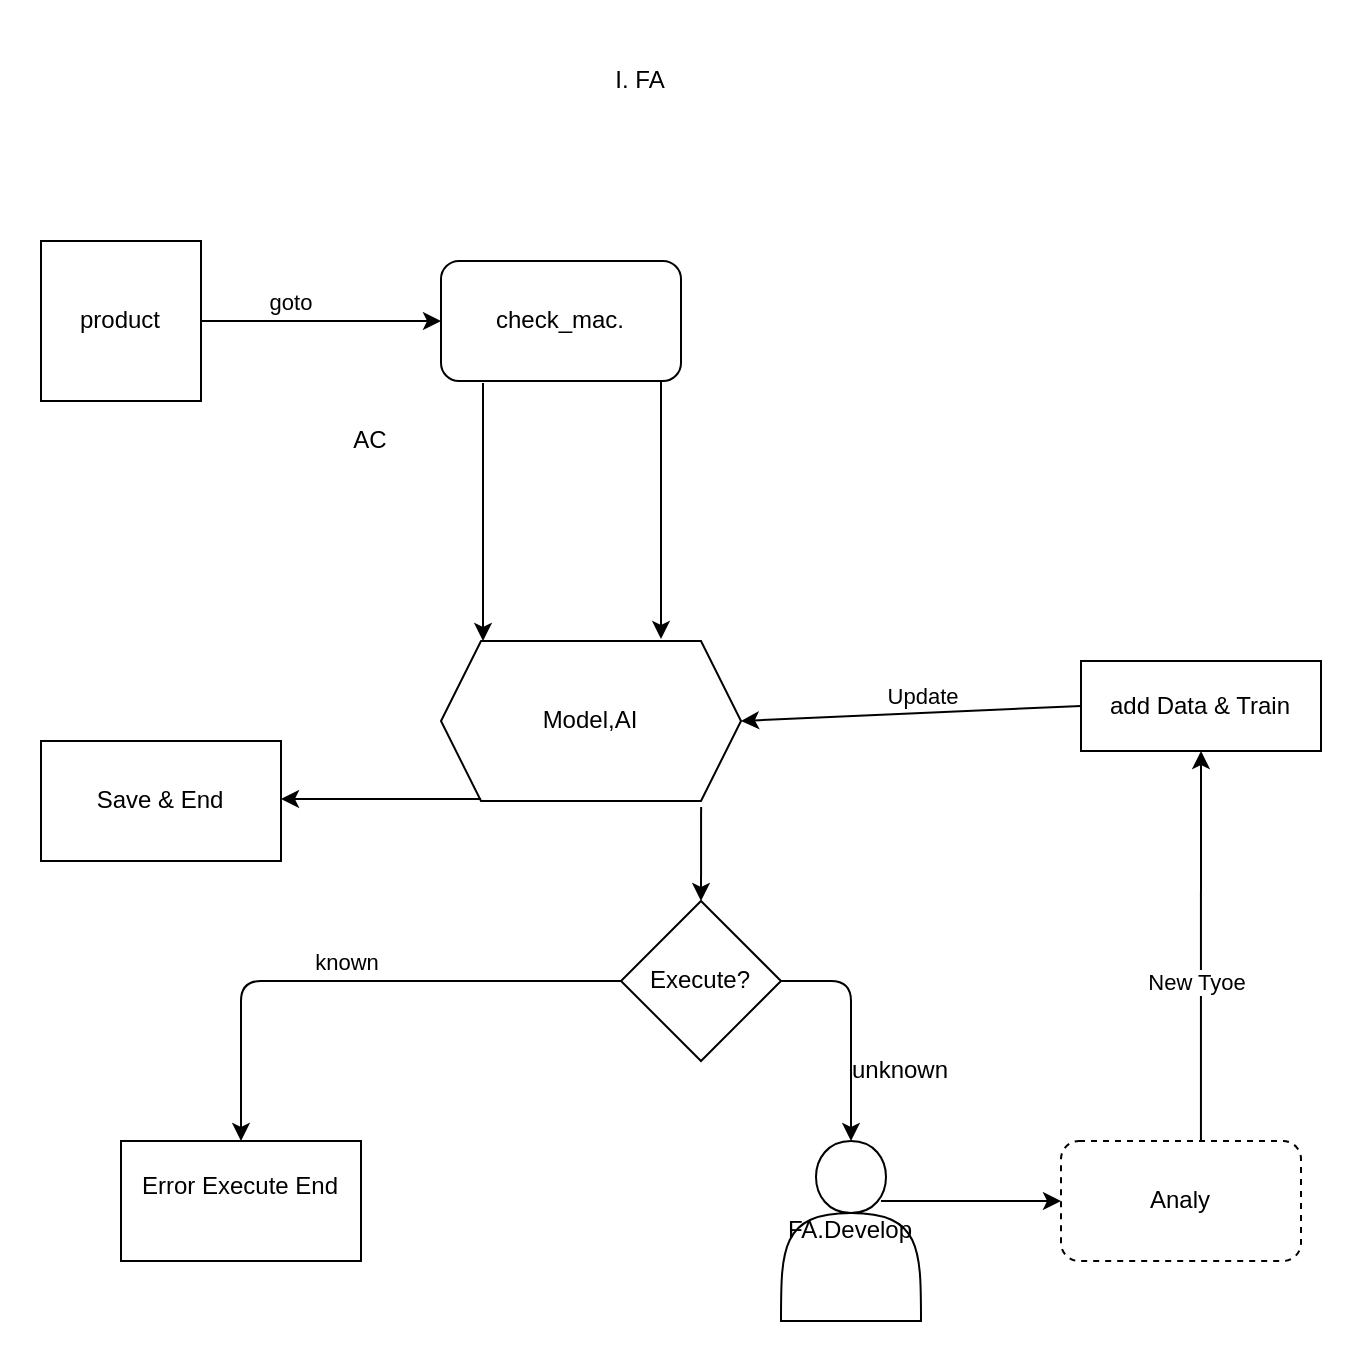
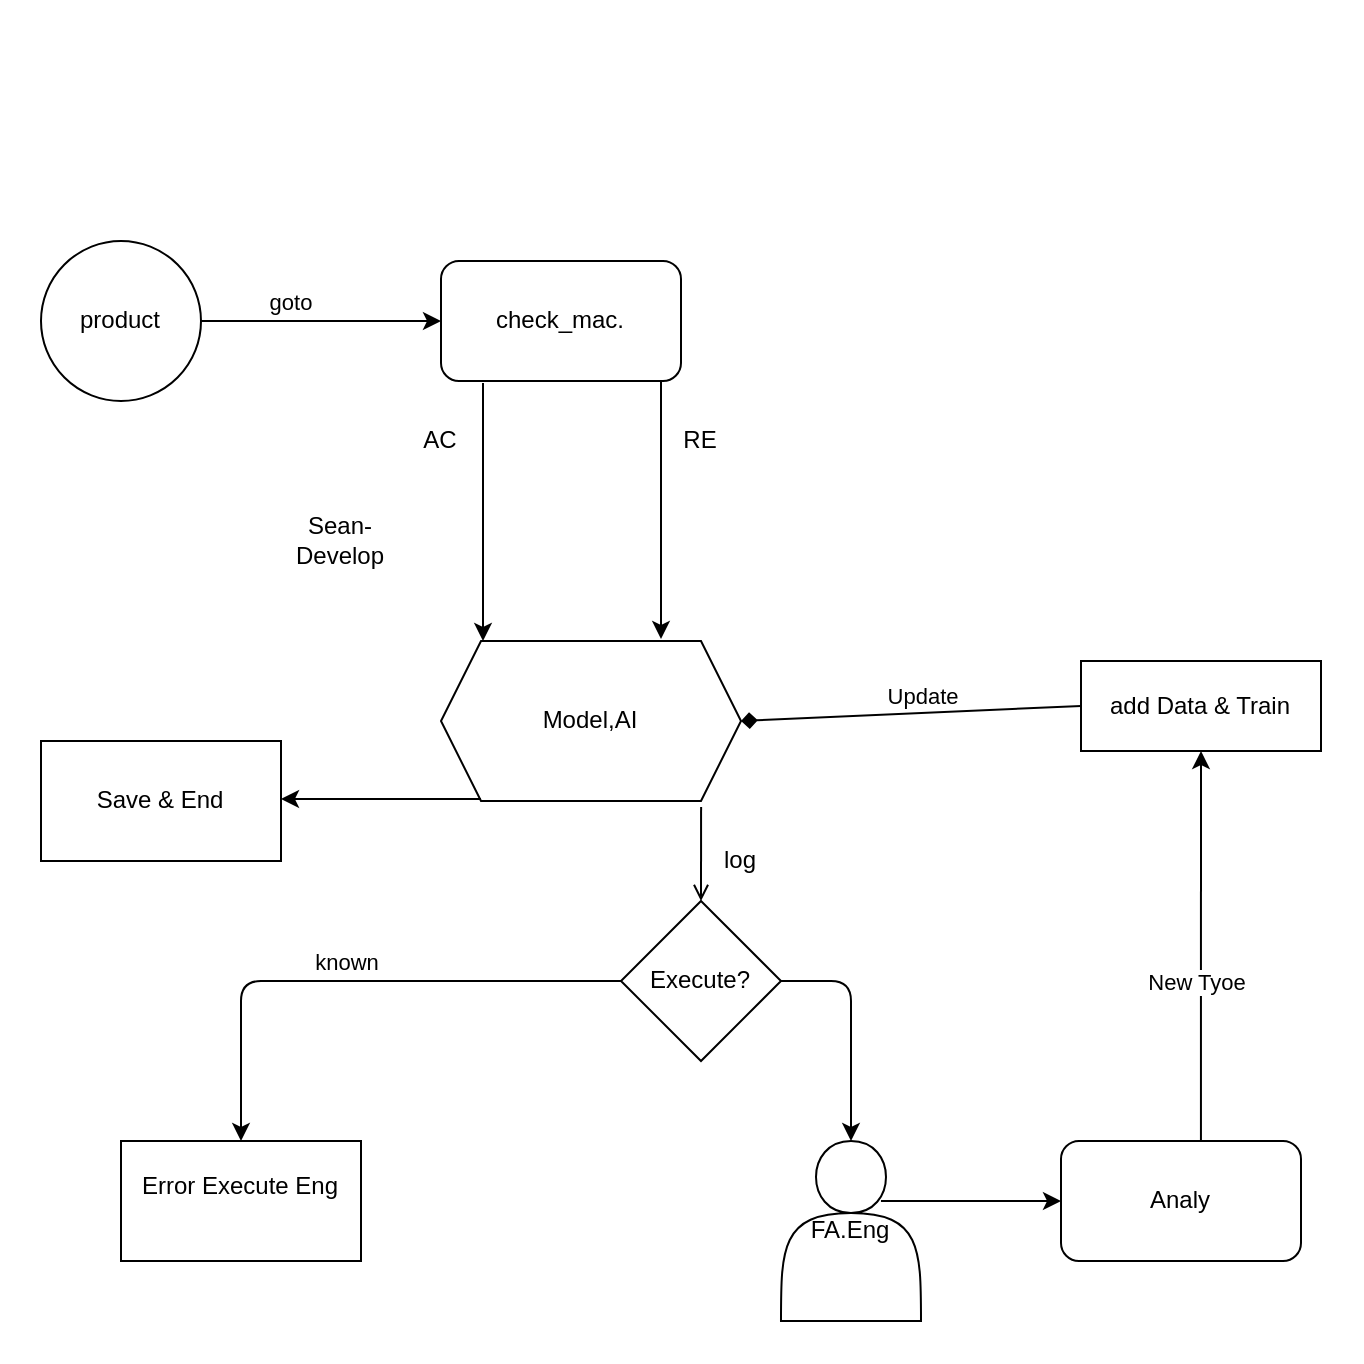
node "I. FA": removed
node "product": shape rectangle -> ellipse
node "AC": moved (371, 441) -> (441, 441)
node "RE": added
node "Sean-Develop": added
edge "add Data & Train" -> "Model,AI": arrowhead classic -> diamond
node "log": added
edge "Model,AI" -> "Execute?": arrowhead classic -> open
node "unknown": removed
node "Error Execute End": label "Error Execute End" -> "Error Execute Eng"
node "Analy": style dashed -> solid
node "FA.Develop": label "FA.Develop" -> "FA.Eng"
